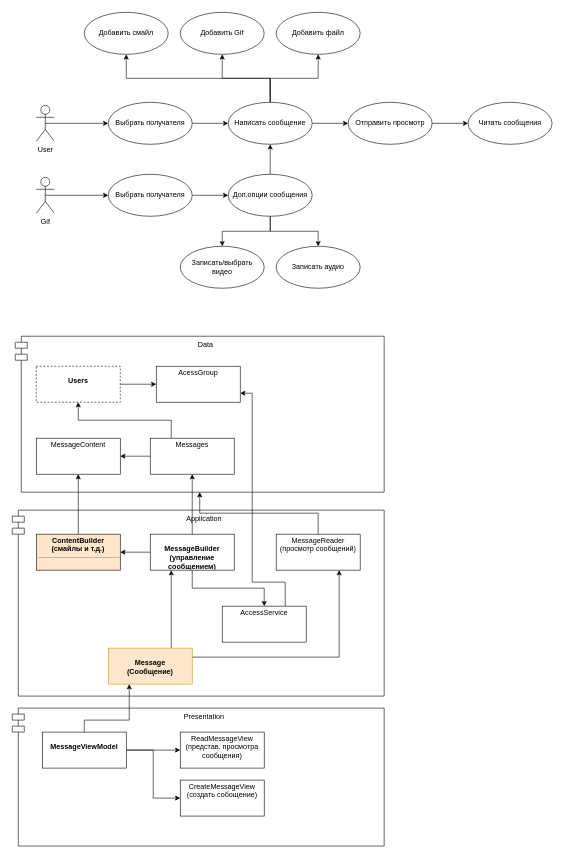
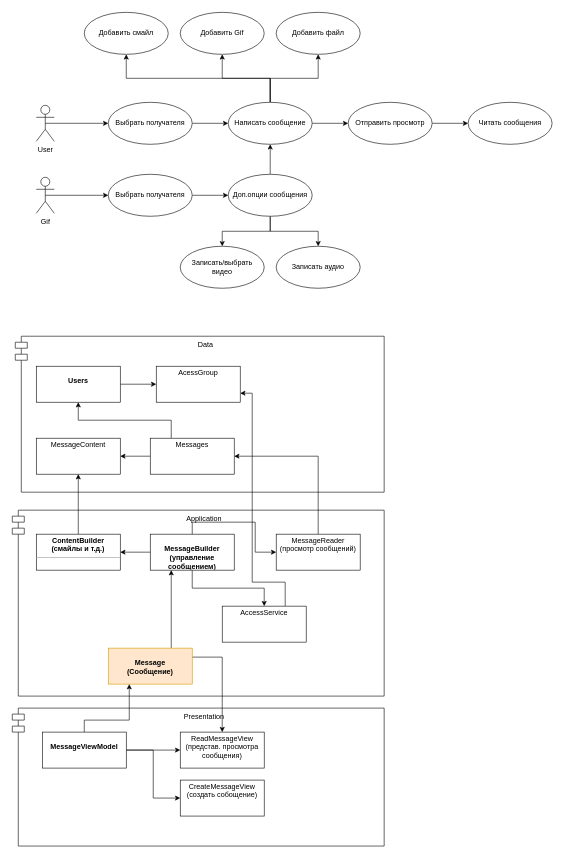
node "Users": style dashed -> solid
edge "MessageBuilder (управление сообщением)" -> "Messages": now "MessageBuilder (управление сообщением)" -> "MessageReader (просмотр сообщений)"
edge "MessageReader (просмотр сообщений)" -> "Data": now "MessageReader (просмотр сообщений)" -> "Messages"
node "ContentBuilder (смайлы и т.д.)": fillcolor #ffe6cc -> #ffffff
edge "Message (Сообщение)" -> "MessageReader (просмотр сообщений)": now "Message (Сообщение)" -> "ReadMessageView (представ. просмотра сообщения)"
